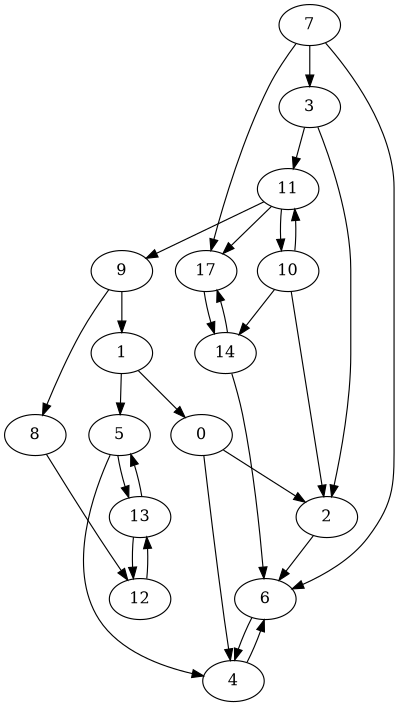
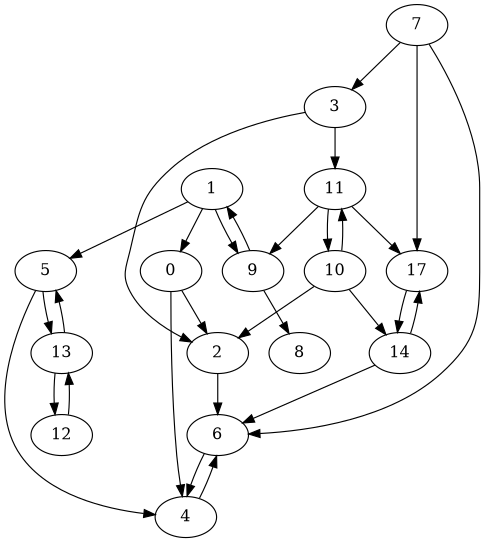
edge "1" -> "9": added
edge "8" -> "12": removed
